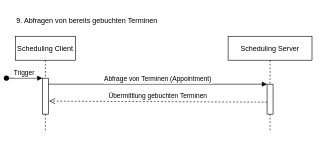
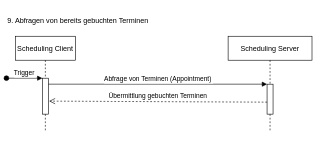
node "9. Abfragen von bereits gebuchten Terminen": moved (168, 21) -> (159, 21)
